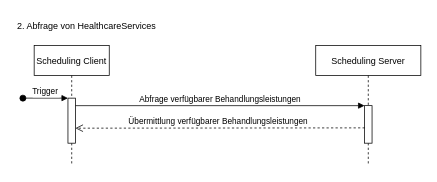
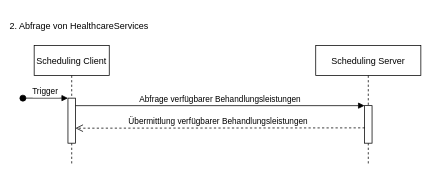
node "2. Abfrage von HealthcareServices": moved (87, 27) -> (79, 27)
